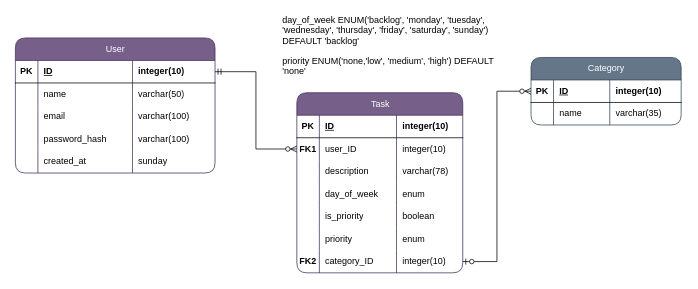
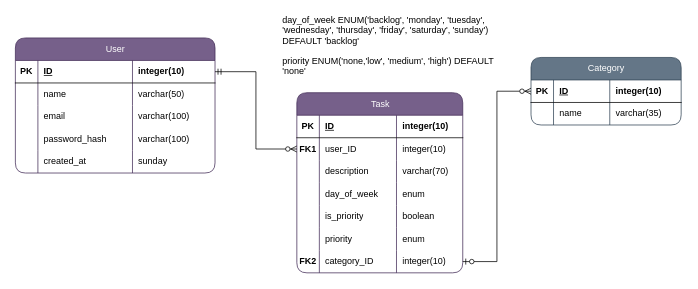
node "varchar(78)": label "varchar(78)" -> "varchar(70)"
